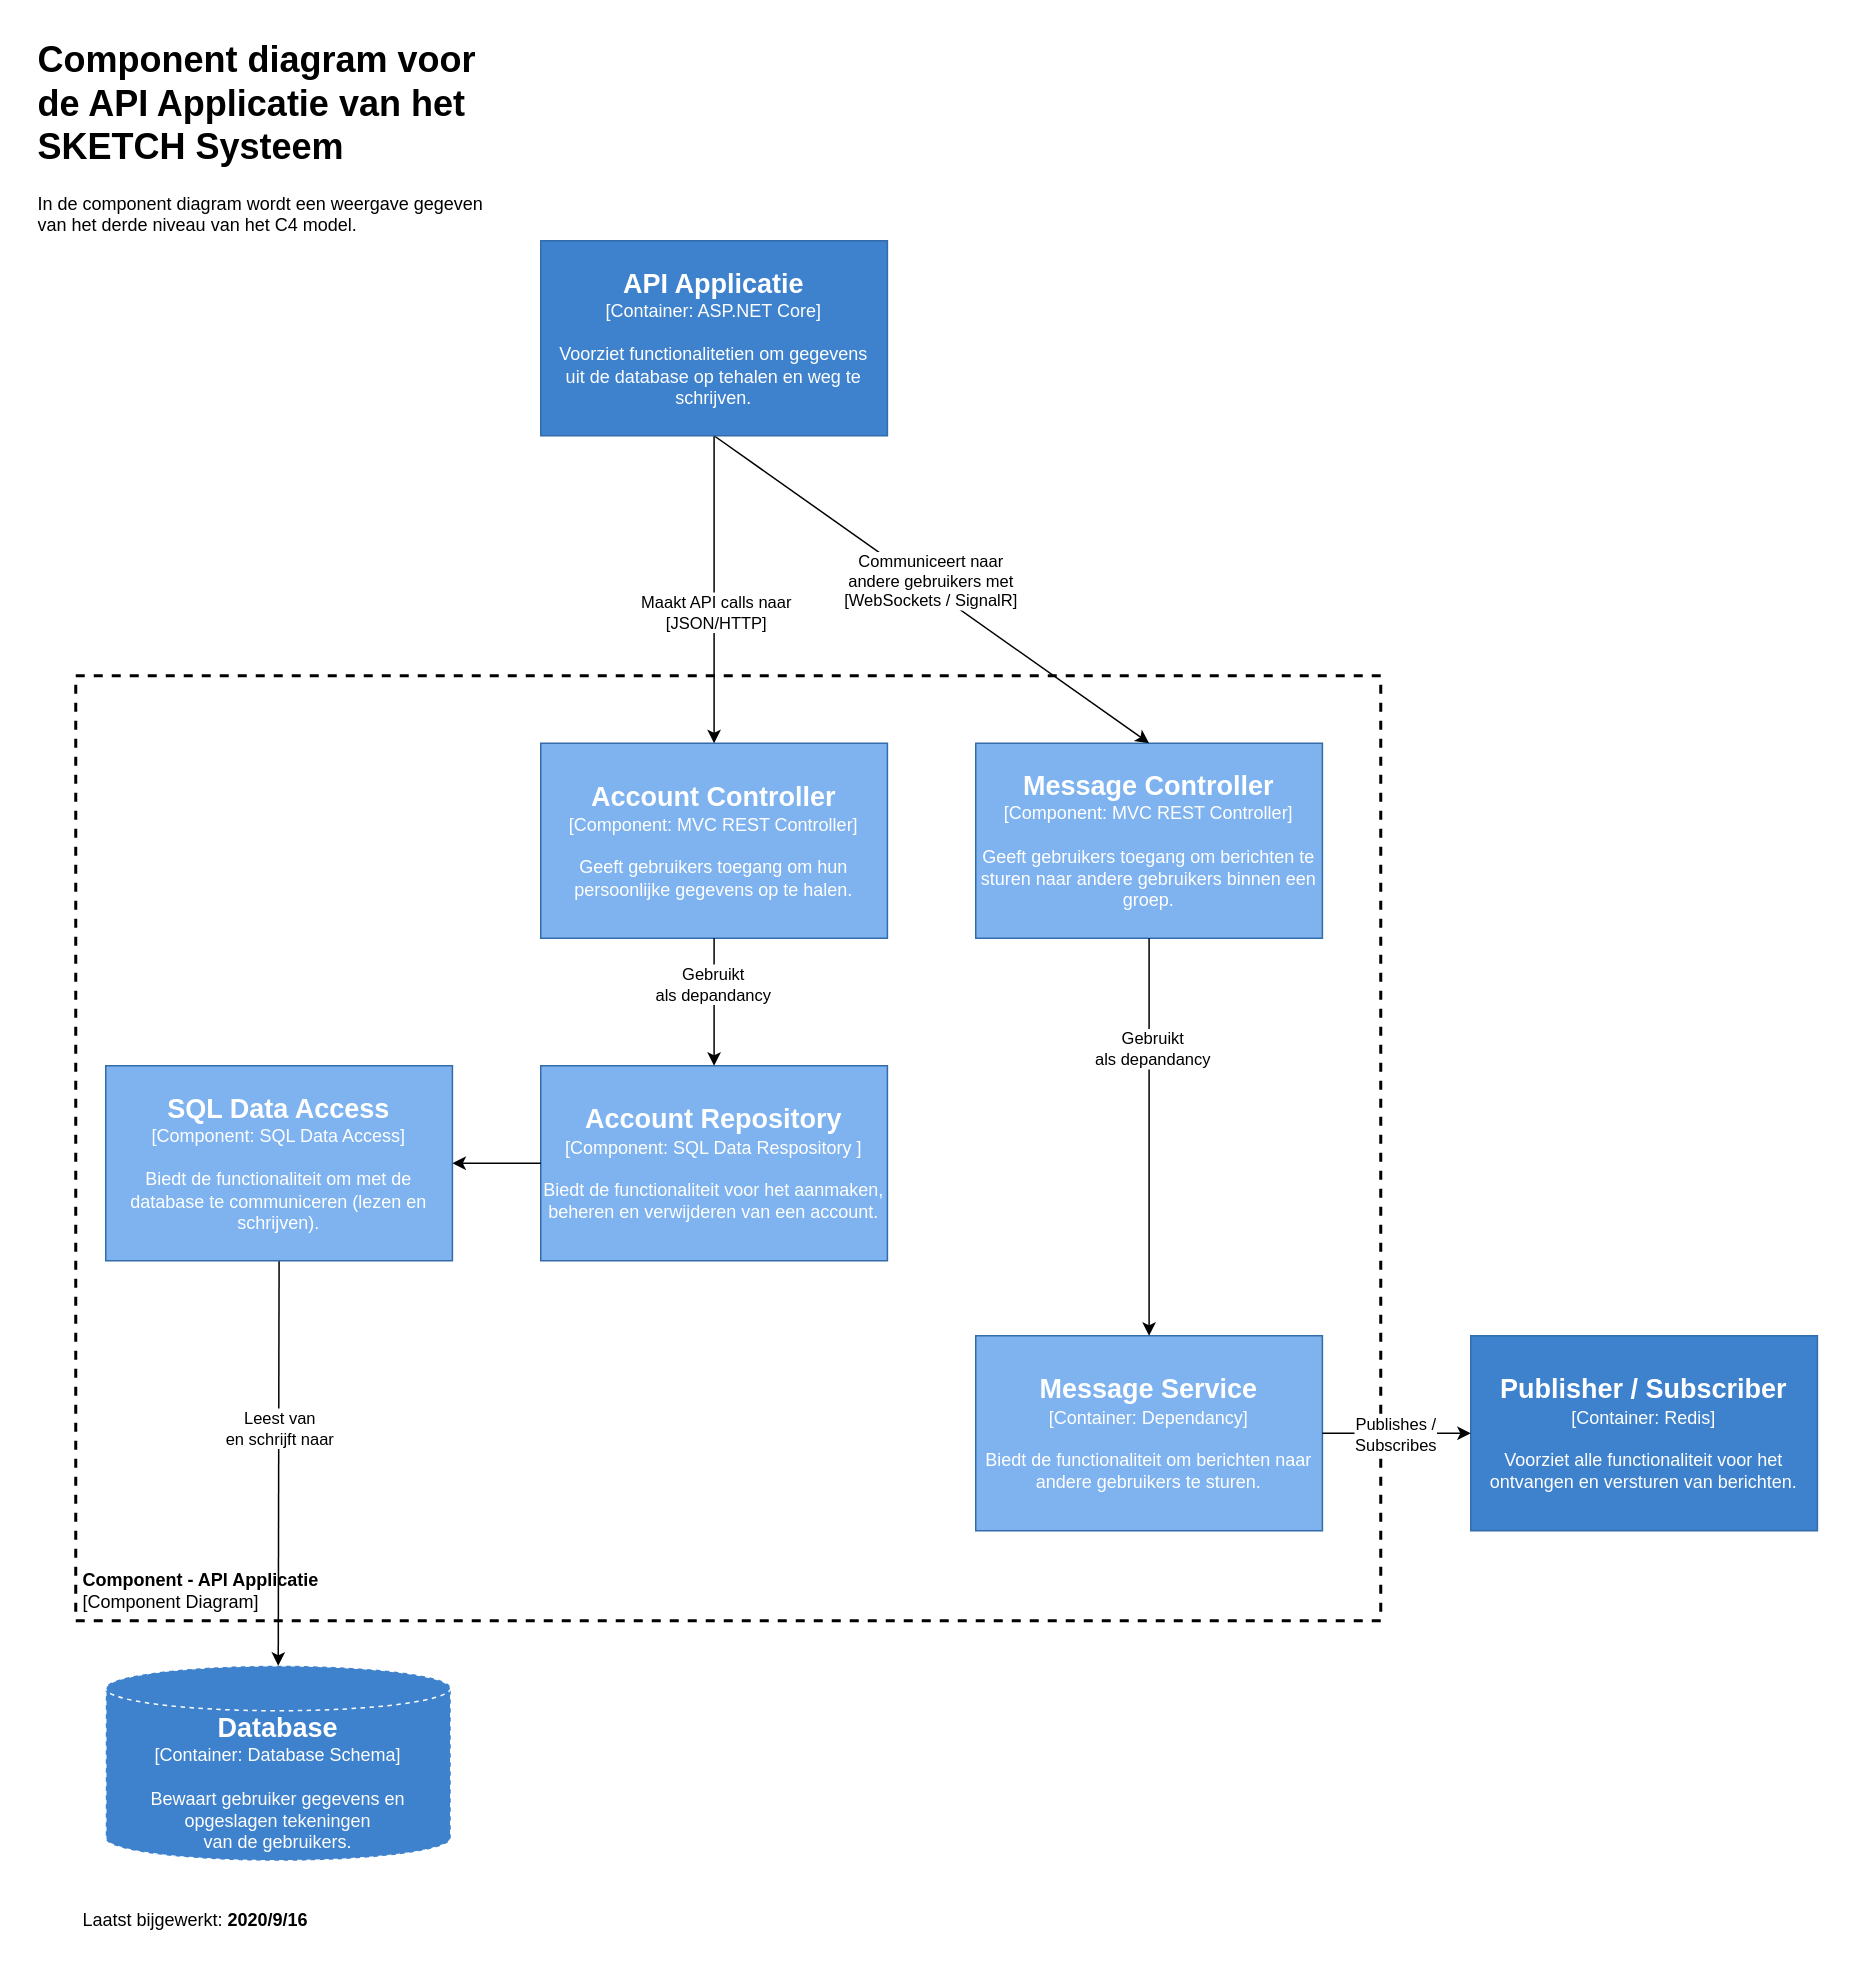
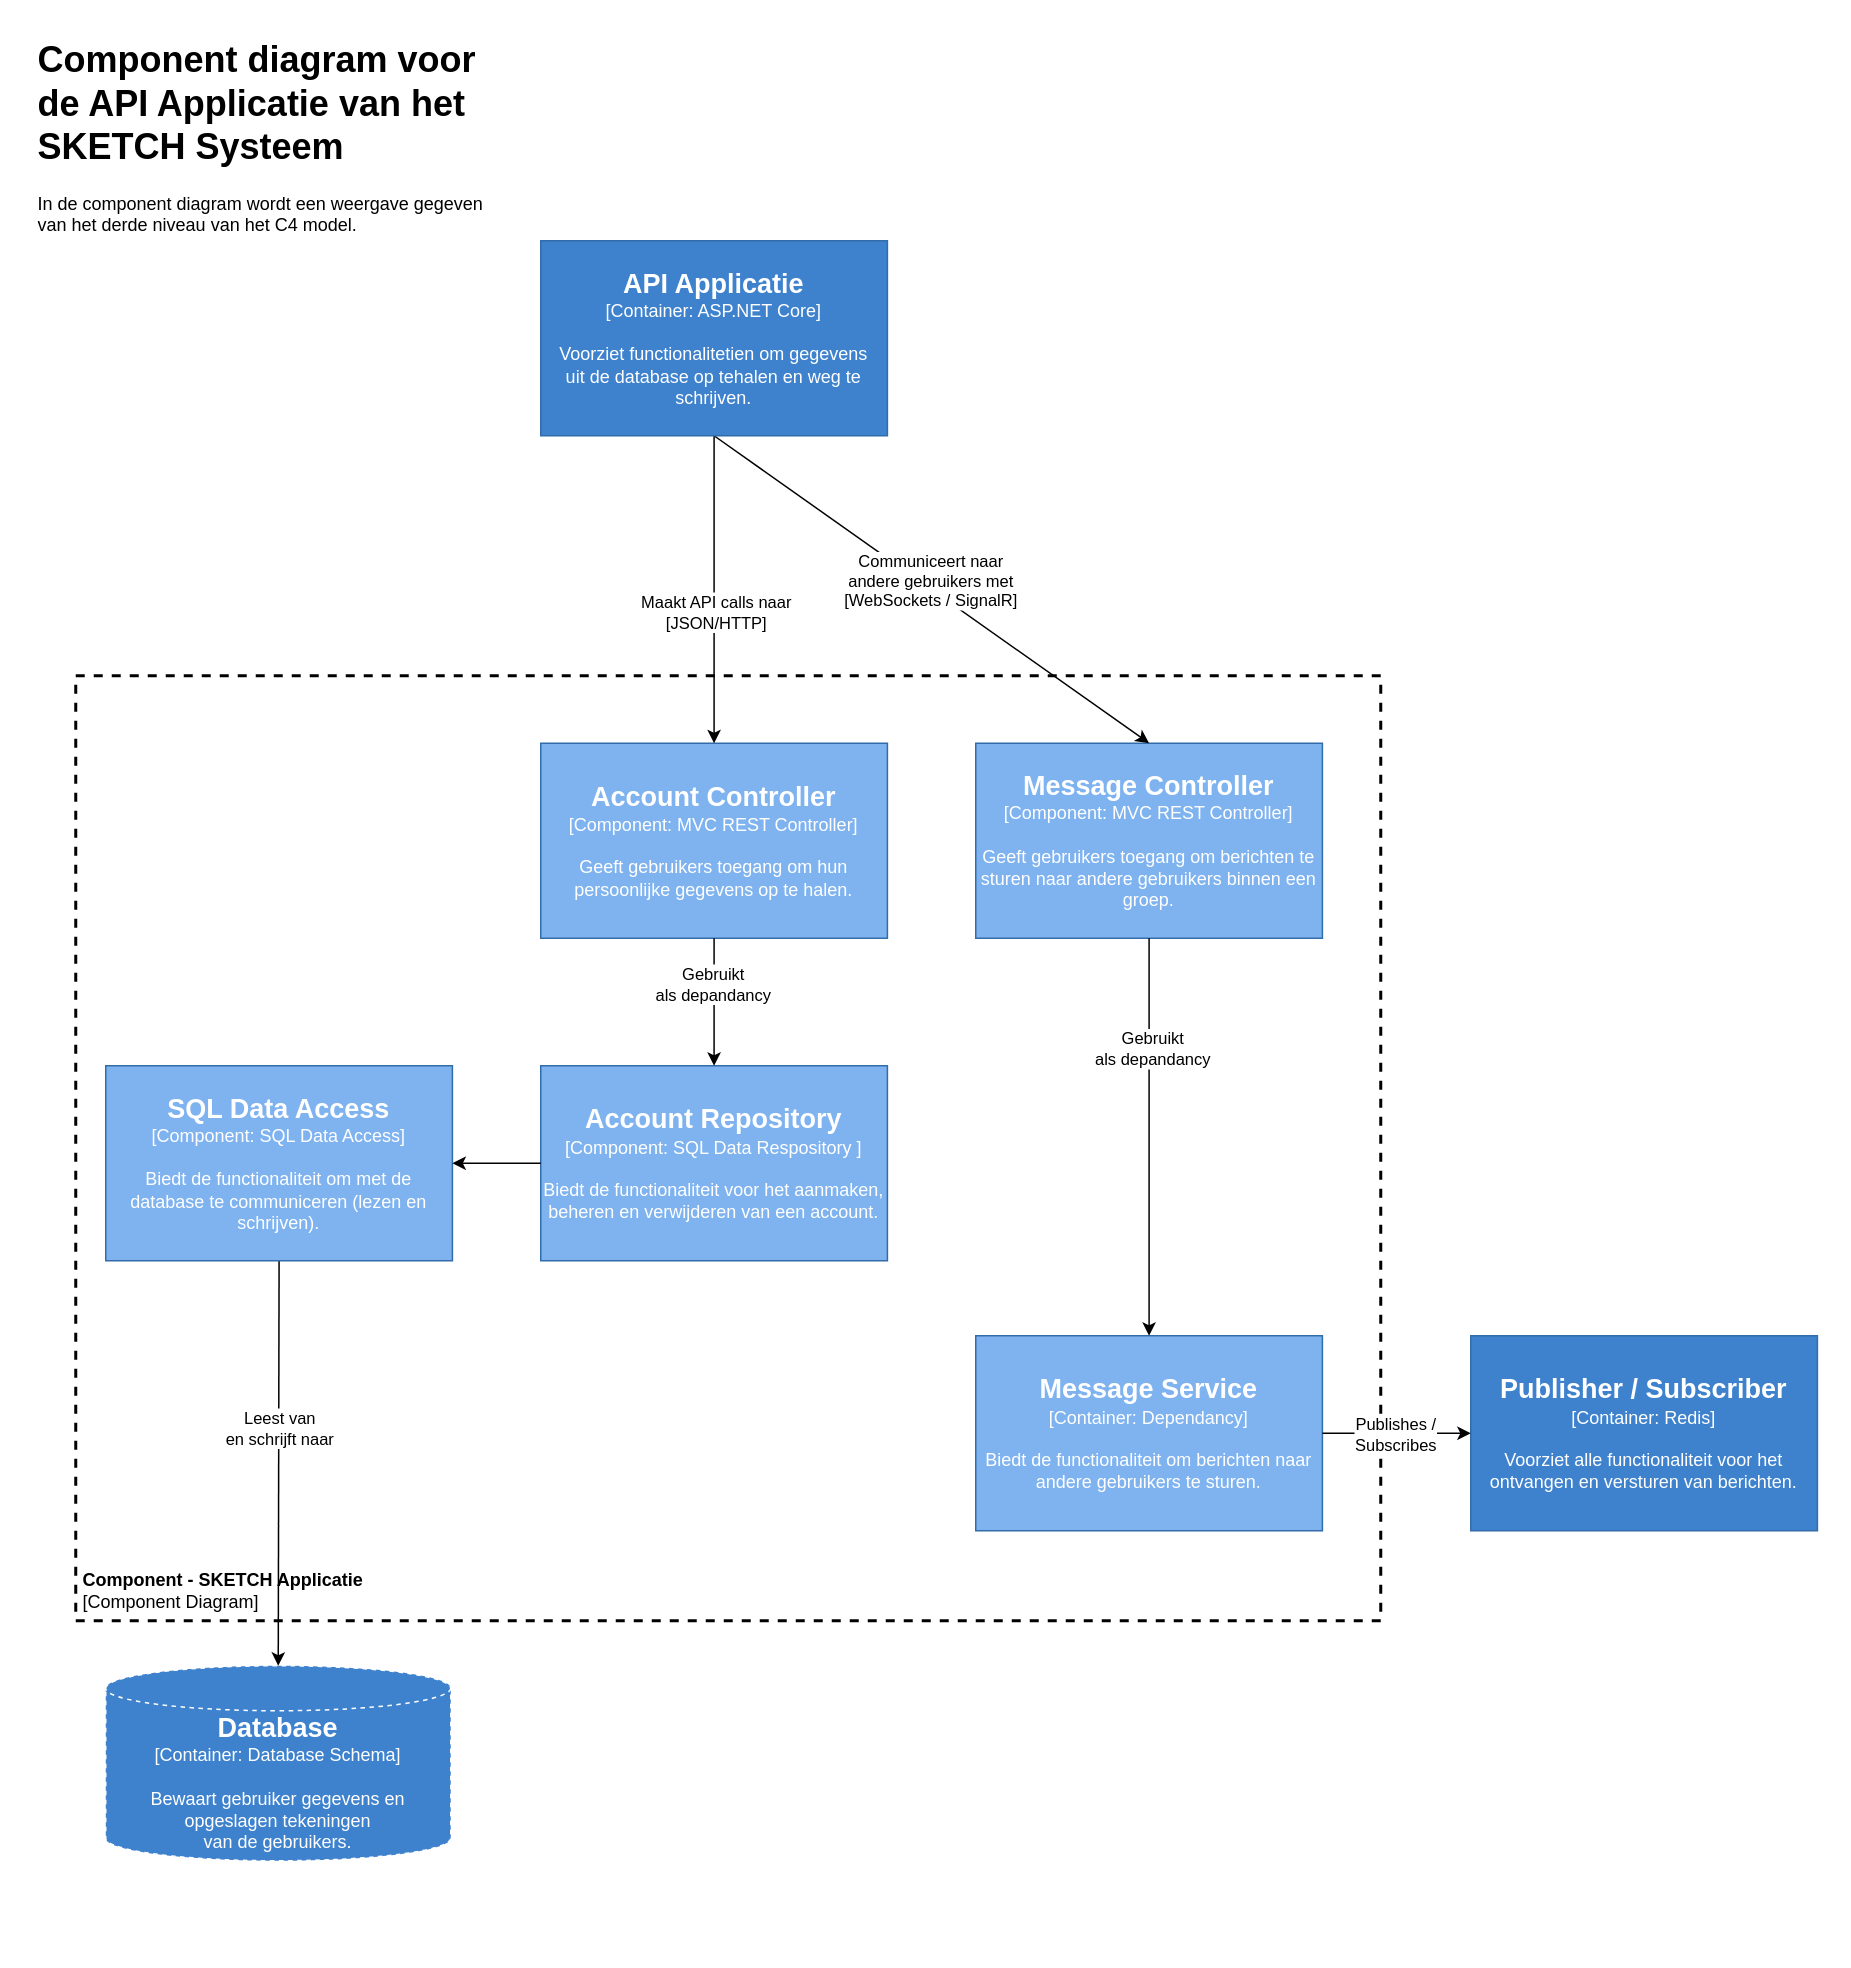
node "Component - API Applicatie [Component Diagram]": label "Component - API Applicatie [Component Diagram]" -> "Component - SKETCH Applicatie [Component Diagram]"
node "Laatst bijgewerkt: 2020/9/16": removed
